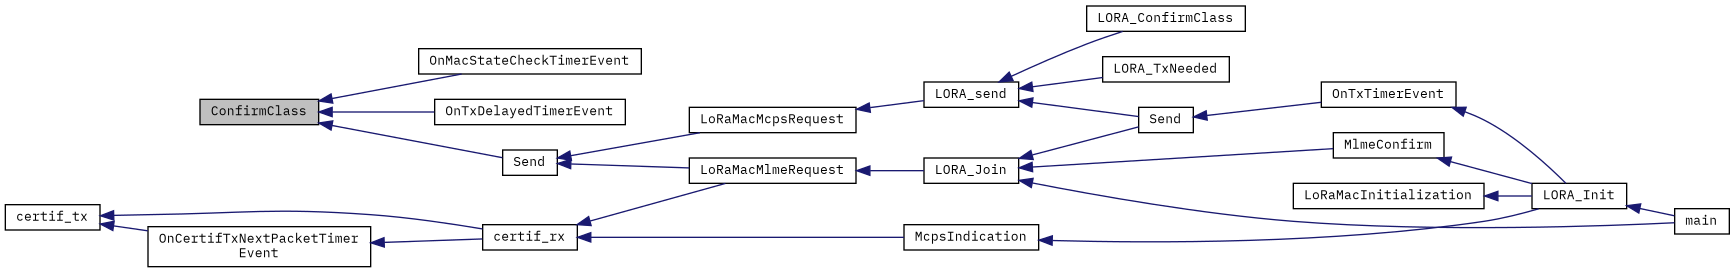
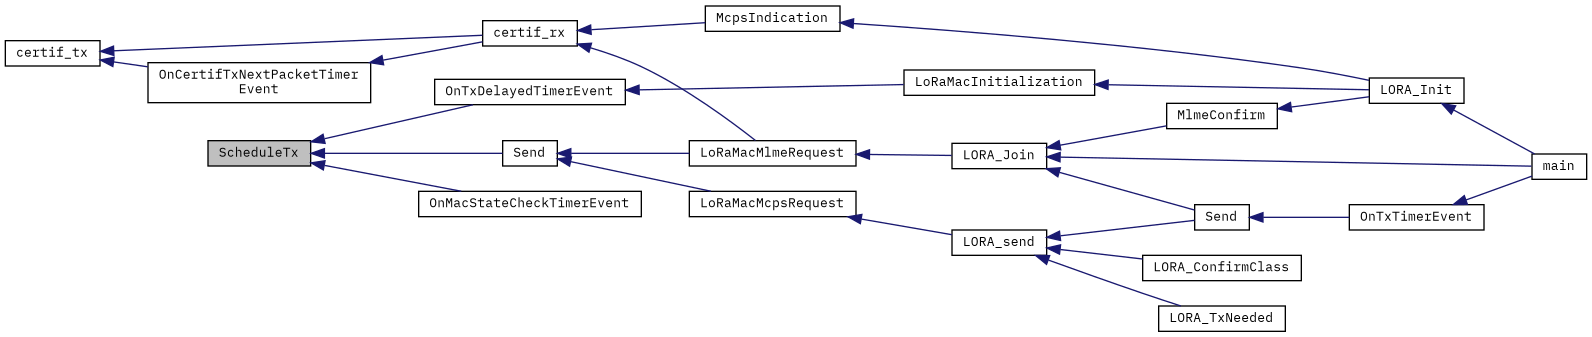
edge "LoRaMacInitialization" -> "OnTxDelayedTimerEvent": added
node "ConfirmClass": label "ConfirmClass" -> "ScheduleTx"
edge "LORA_Init" -> "OnTxTimerEvent": now "main" -> "OnTxTimerEvent"
